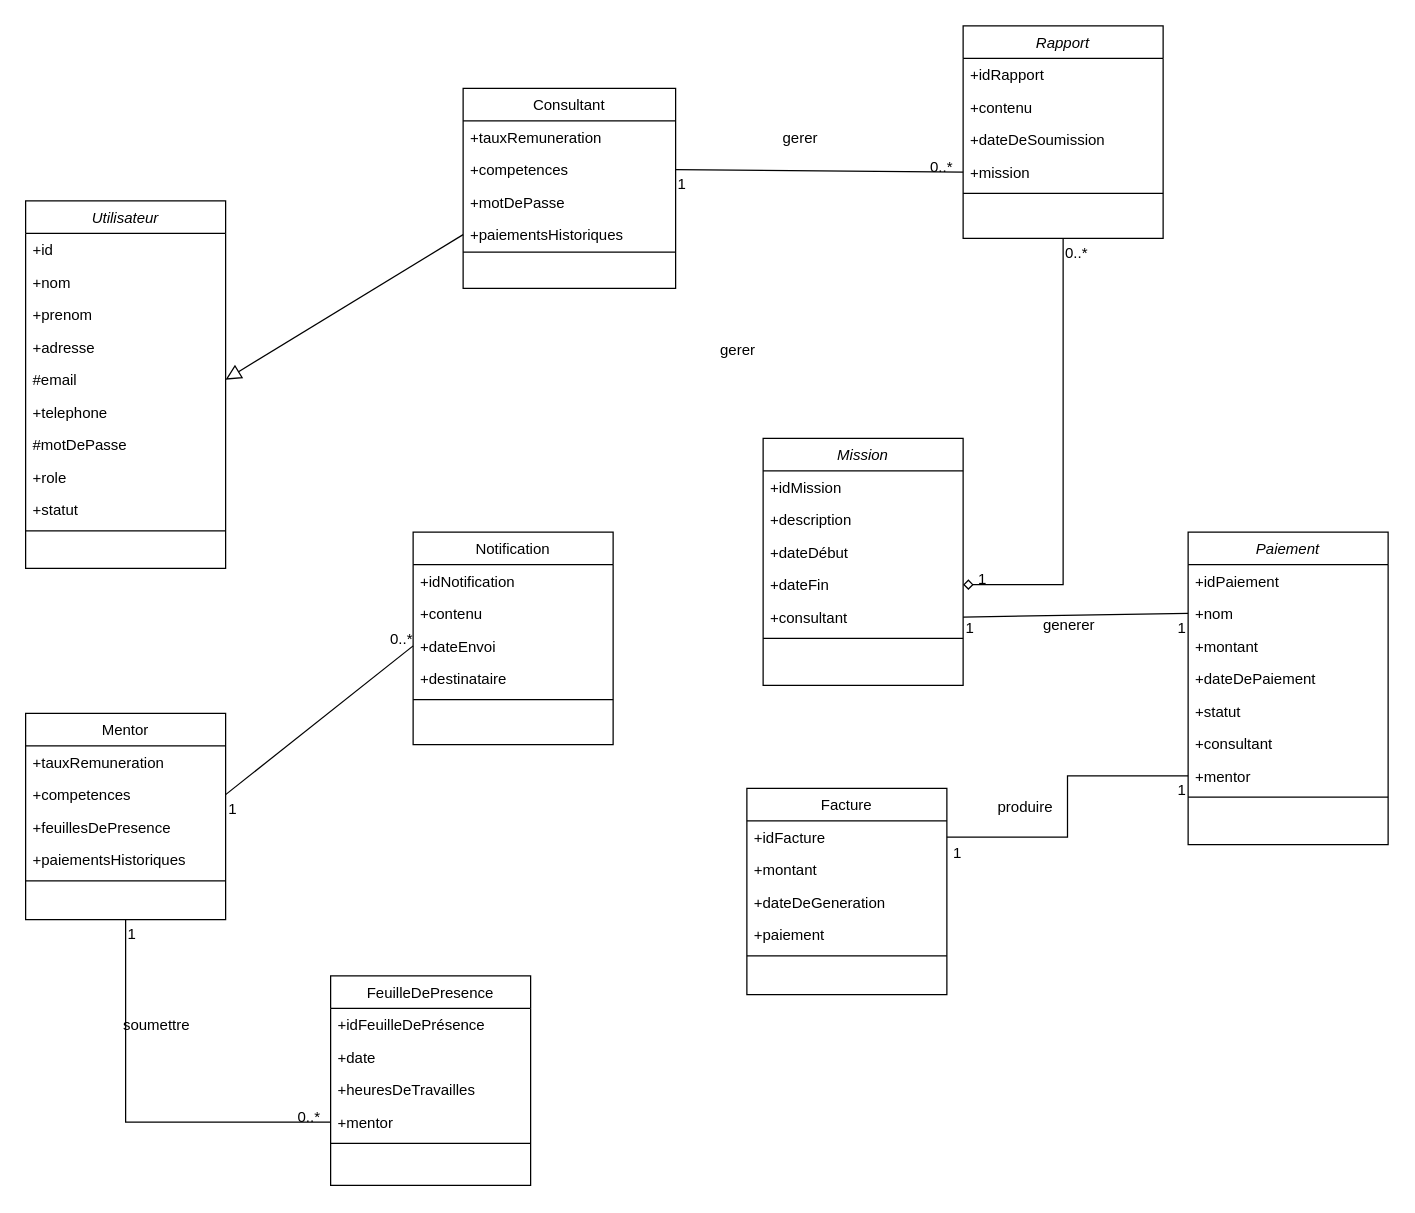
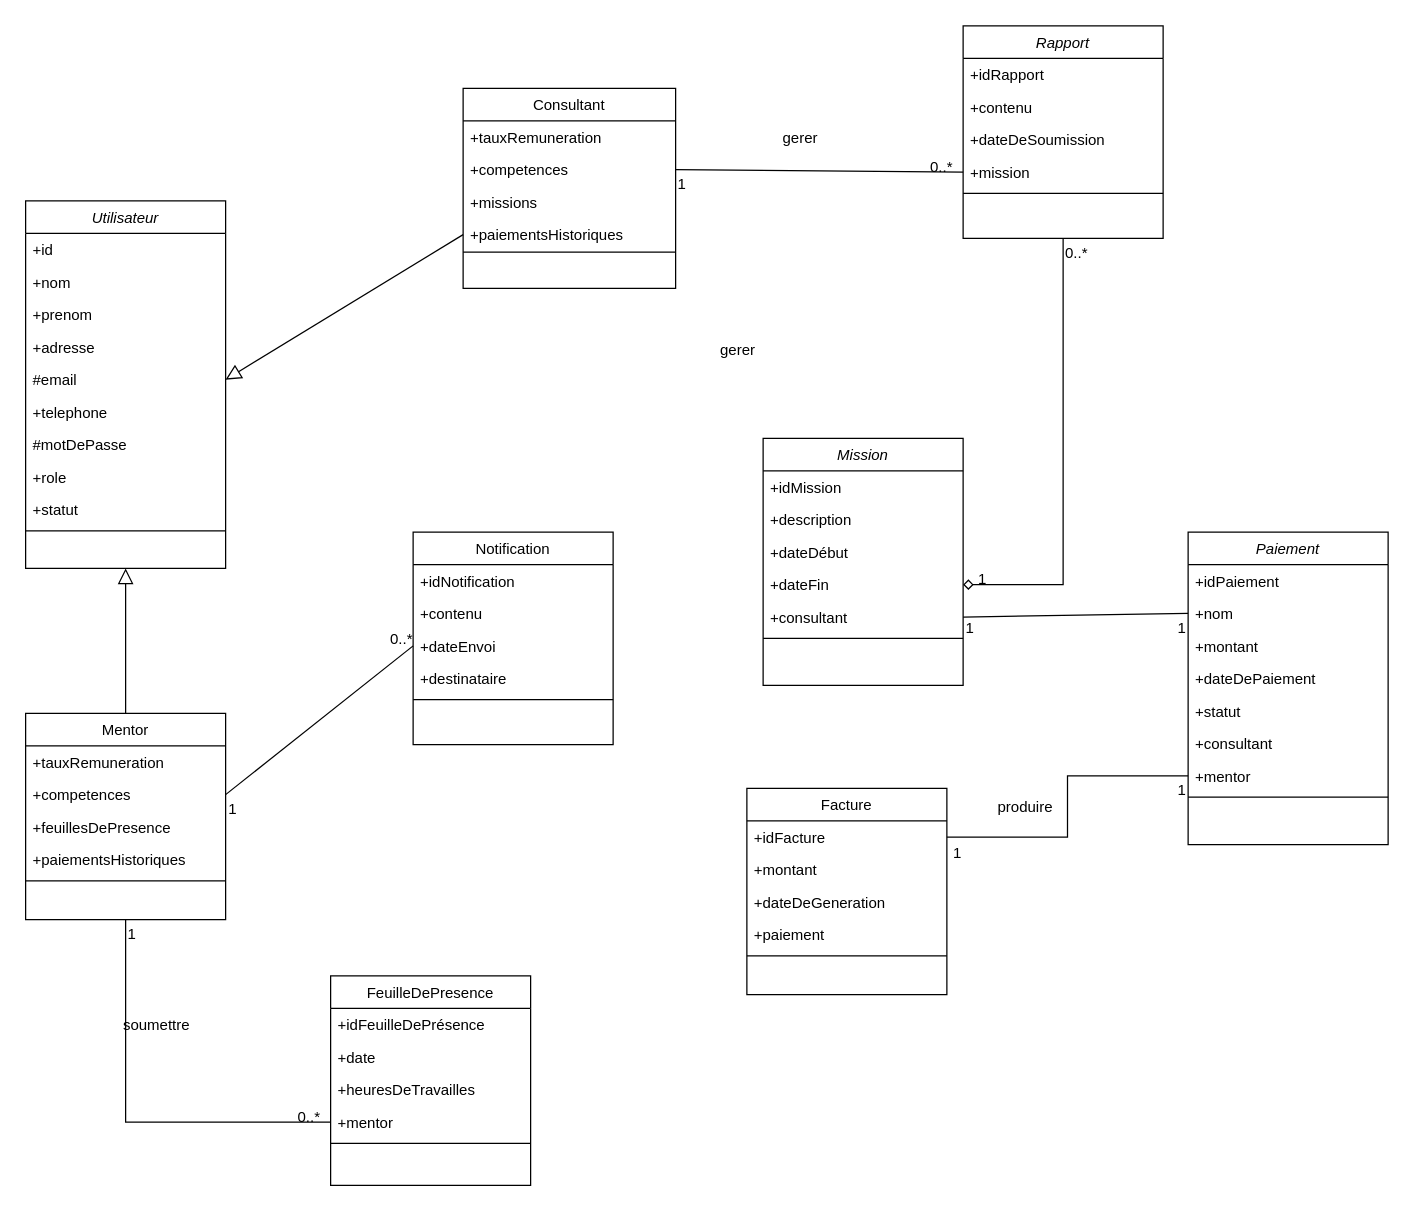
node "+motDePasse": label "+motDePasse" -> "+missions"
node "generer": removed
edge "Mentor" -> "Utilisateur": added
